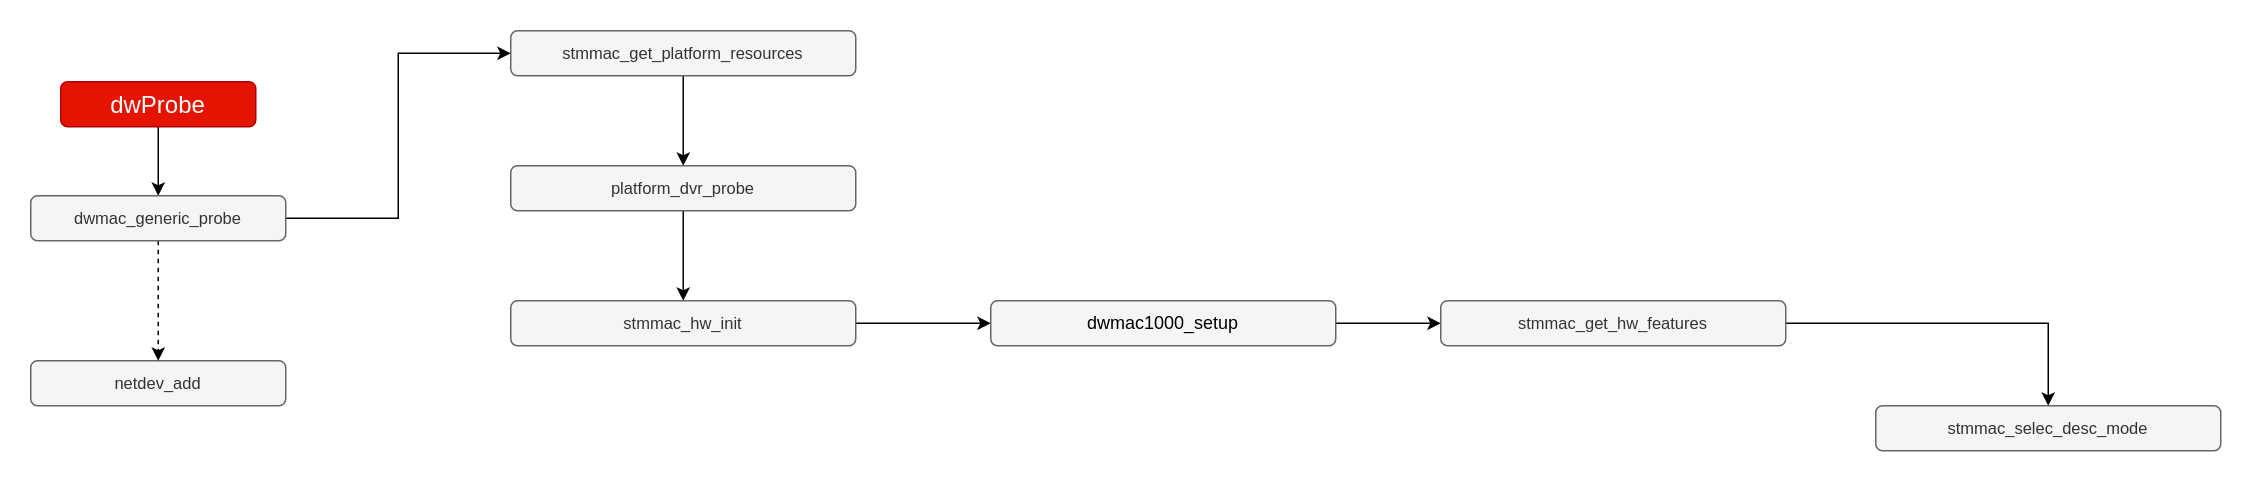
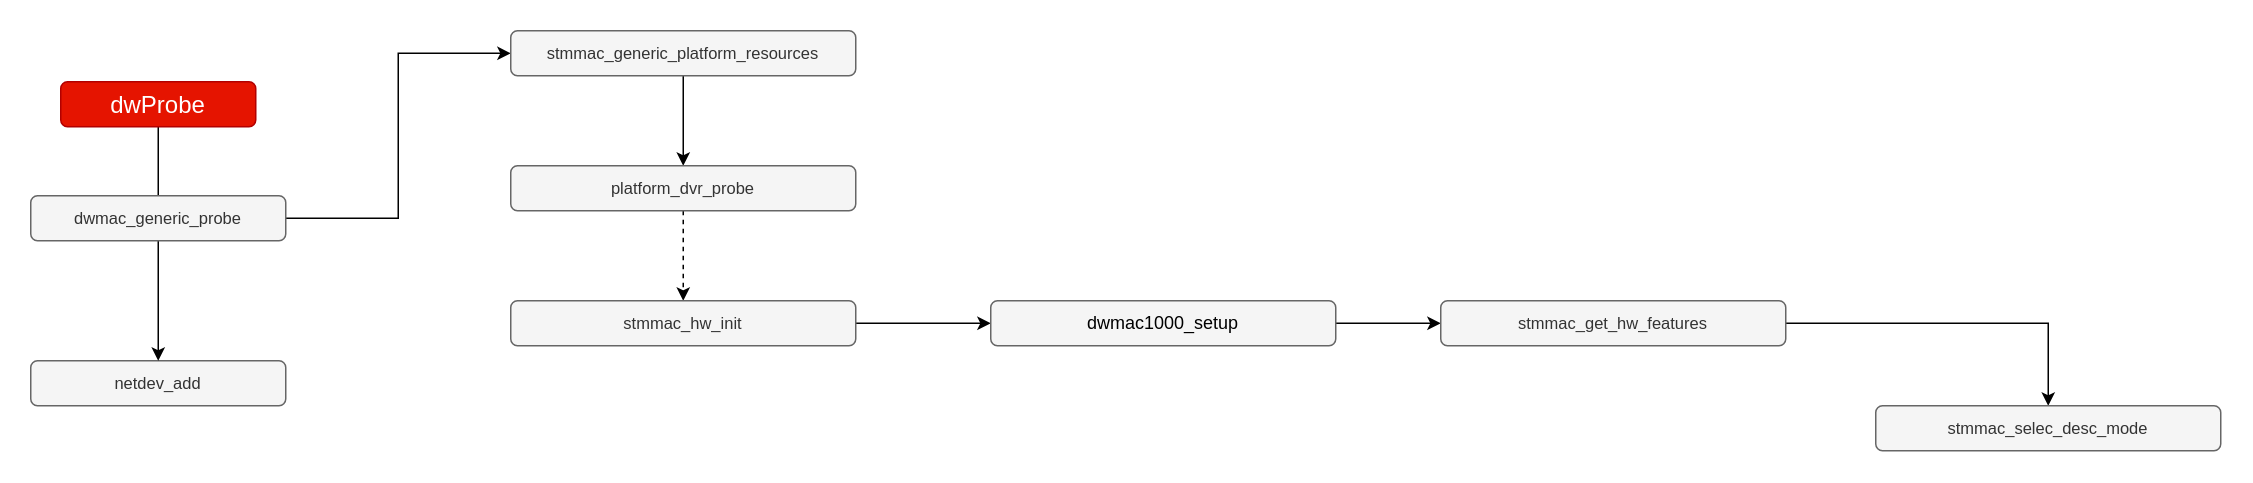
node "stmmac_get_platform_resources": label "stmmac_get_platform_resources" -> "stmmac_generic_platform_resources"
edge "dwProbe" -> "dwmac_generic_probe": arrowhead classic -> none
edge "platform_dvr_probe" -> "stmmac_hw_init": style solid -> dashed
edge "dwmac_generic_probe" -> "netdev_add": style dashed -> solid
